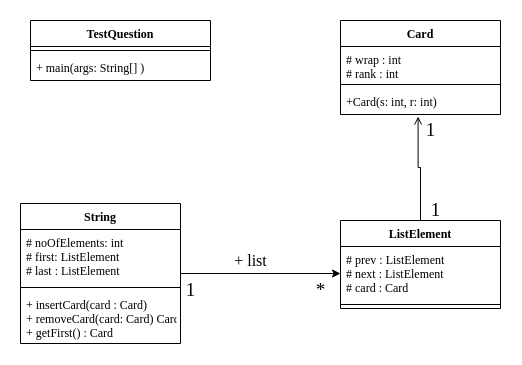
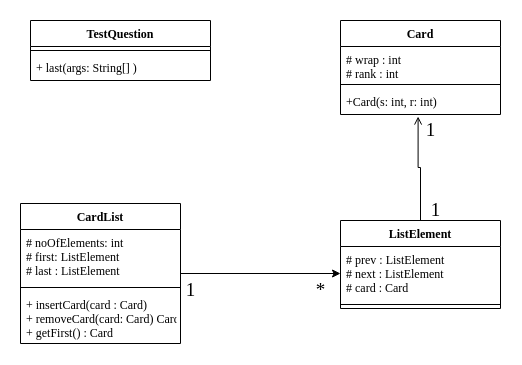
node "+ main(args: String[] )": label "+ main(args: String[] )" -> "+ last(args: String[] )"
node "String": label "String" -> "CardList"
node "+ list": removed
